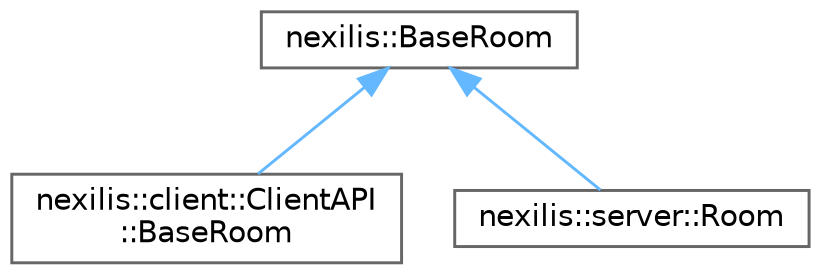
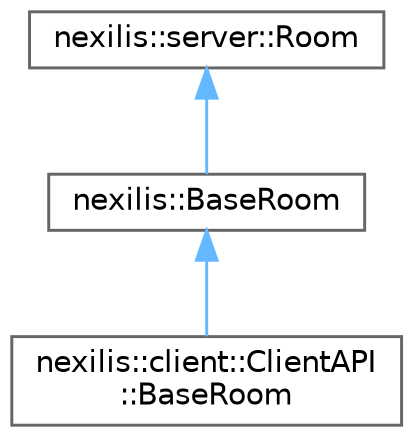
edge "nexilis::server::Room" -> "nexilis::BaseRoom": reversed
